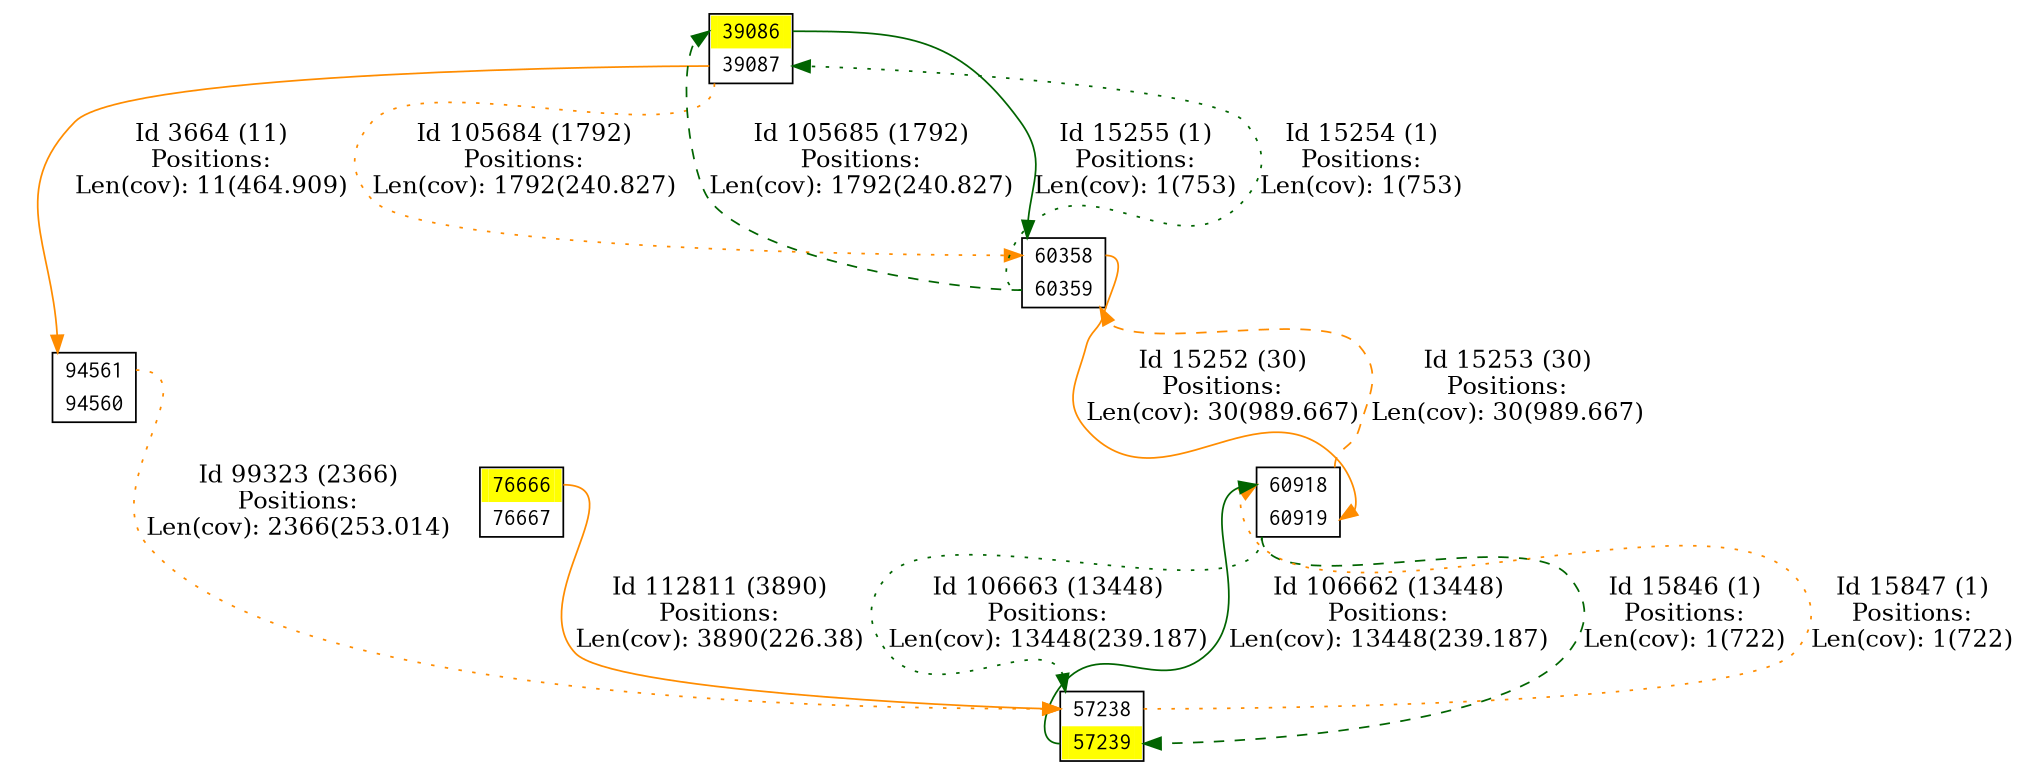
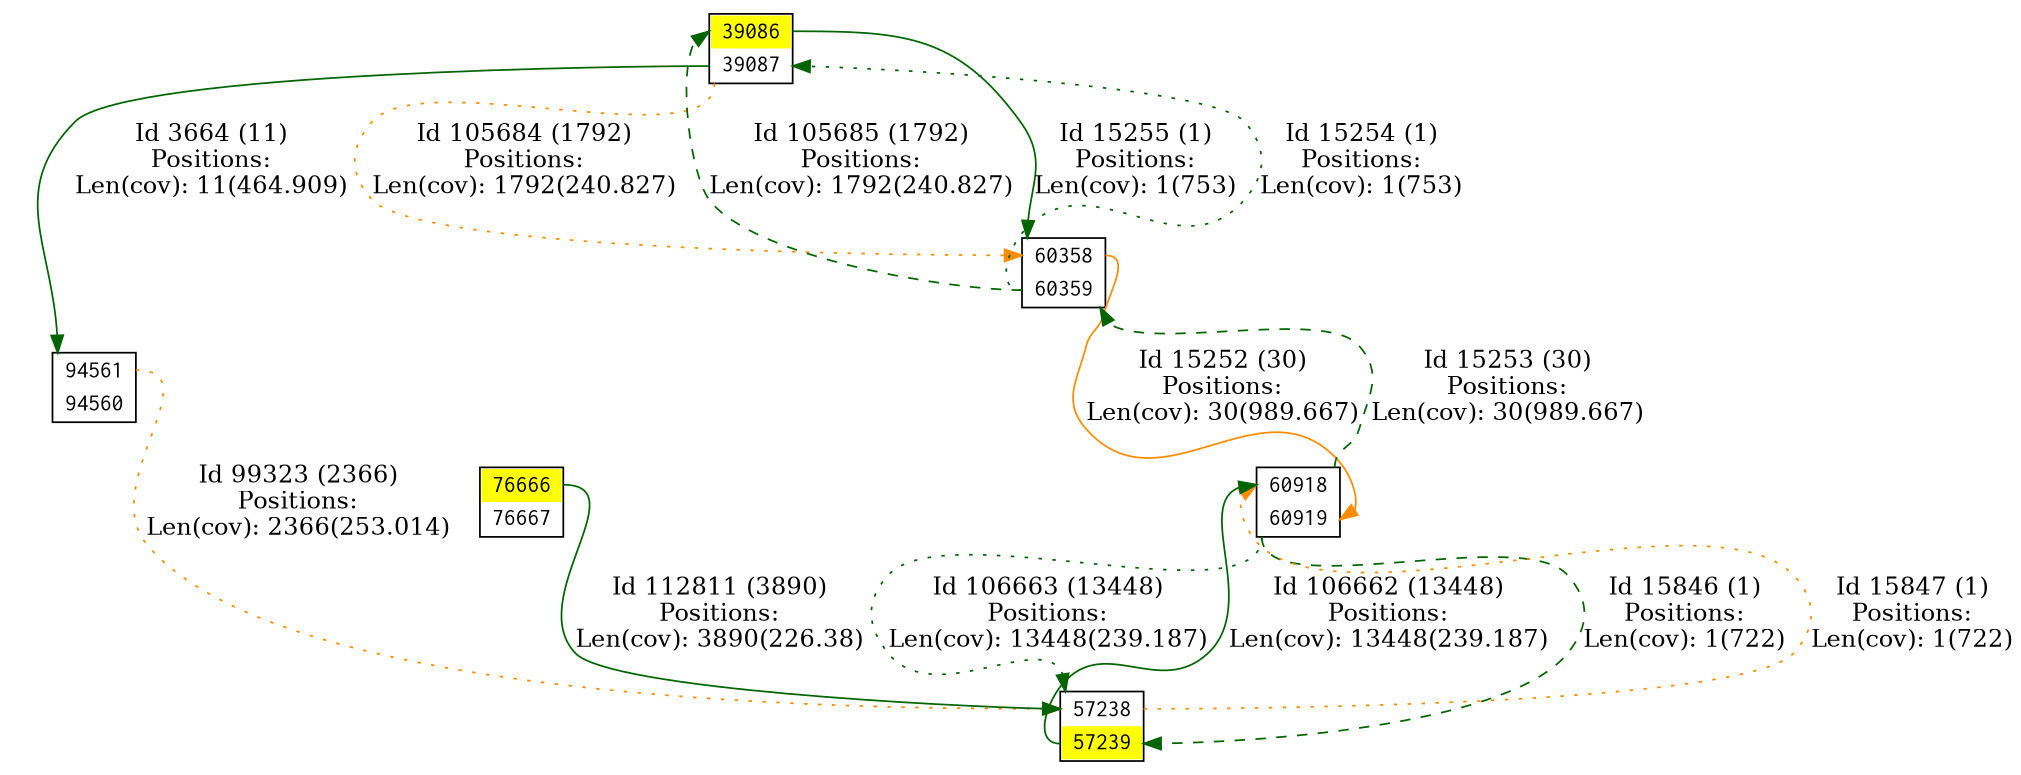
edge "39086" -> "94561": color darkorange -> darkgreen
edge "60918" -> "60358": color darkorange -> darkgreen
edge "76666" -> "57238": color darkorange -> darkgreen
